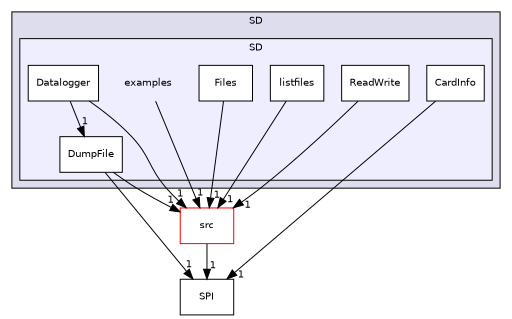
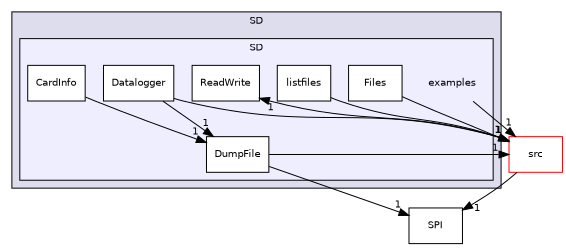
edge "ReadWrite" -> "src": reversed
edge "CardInfo" -> "SPI": now "CardInfo" -> "DumpFile"
